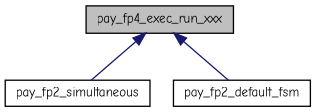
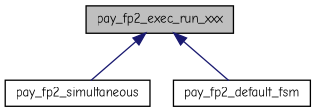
node "pay_fp4_exec_run_xxx": label "pay_fp4_exec_run_xxx" -> "pay_fp2_exec_run_xxx"
